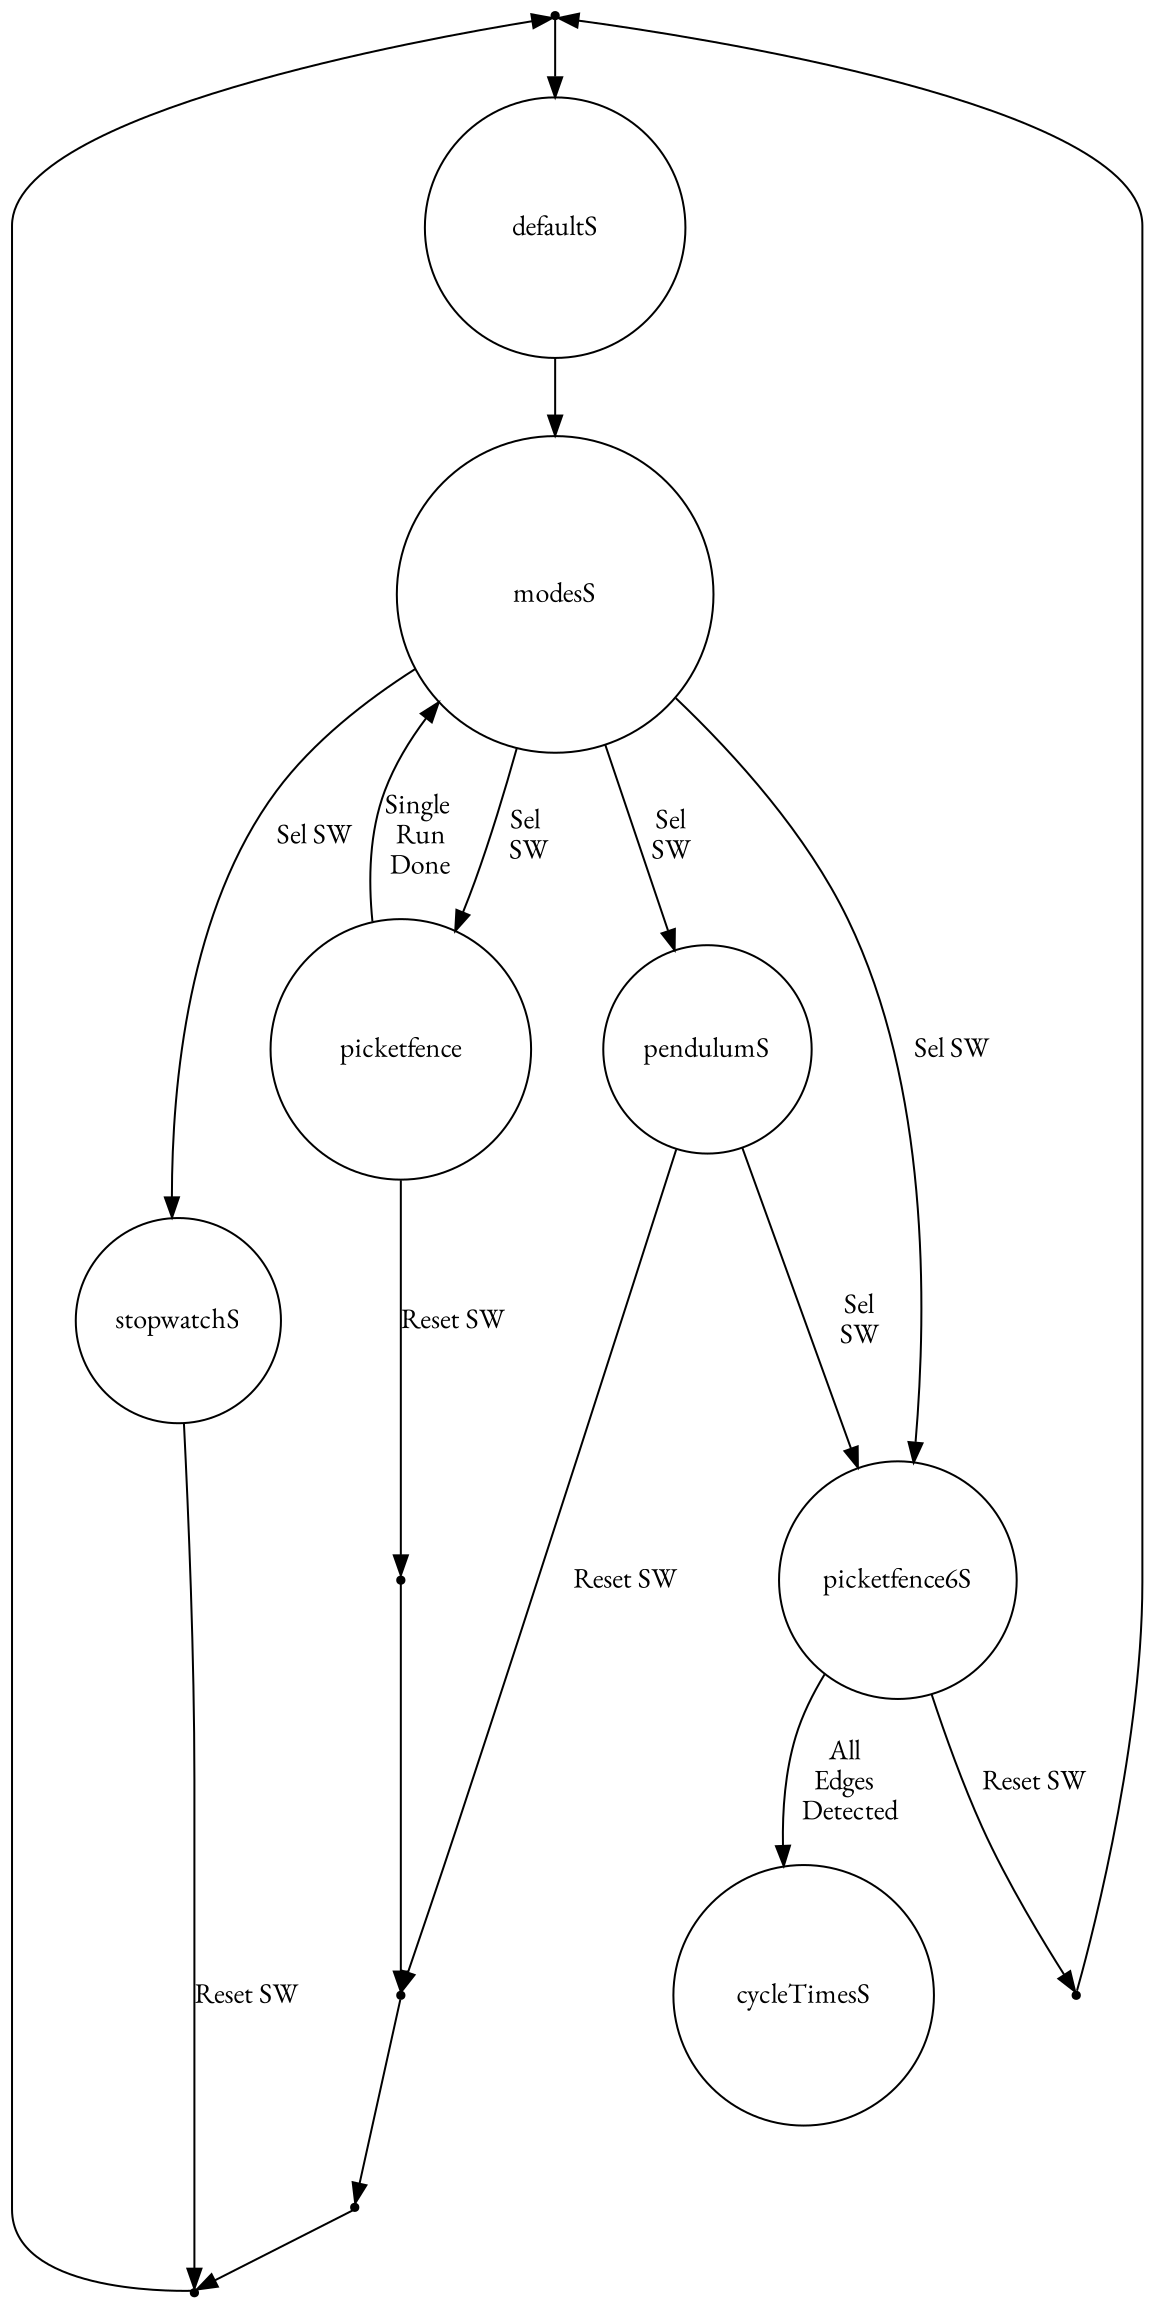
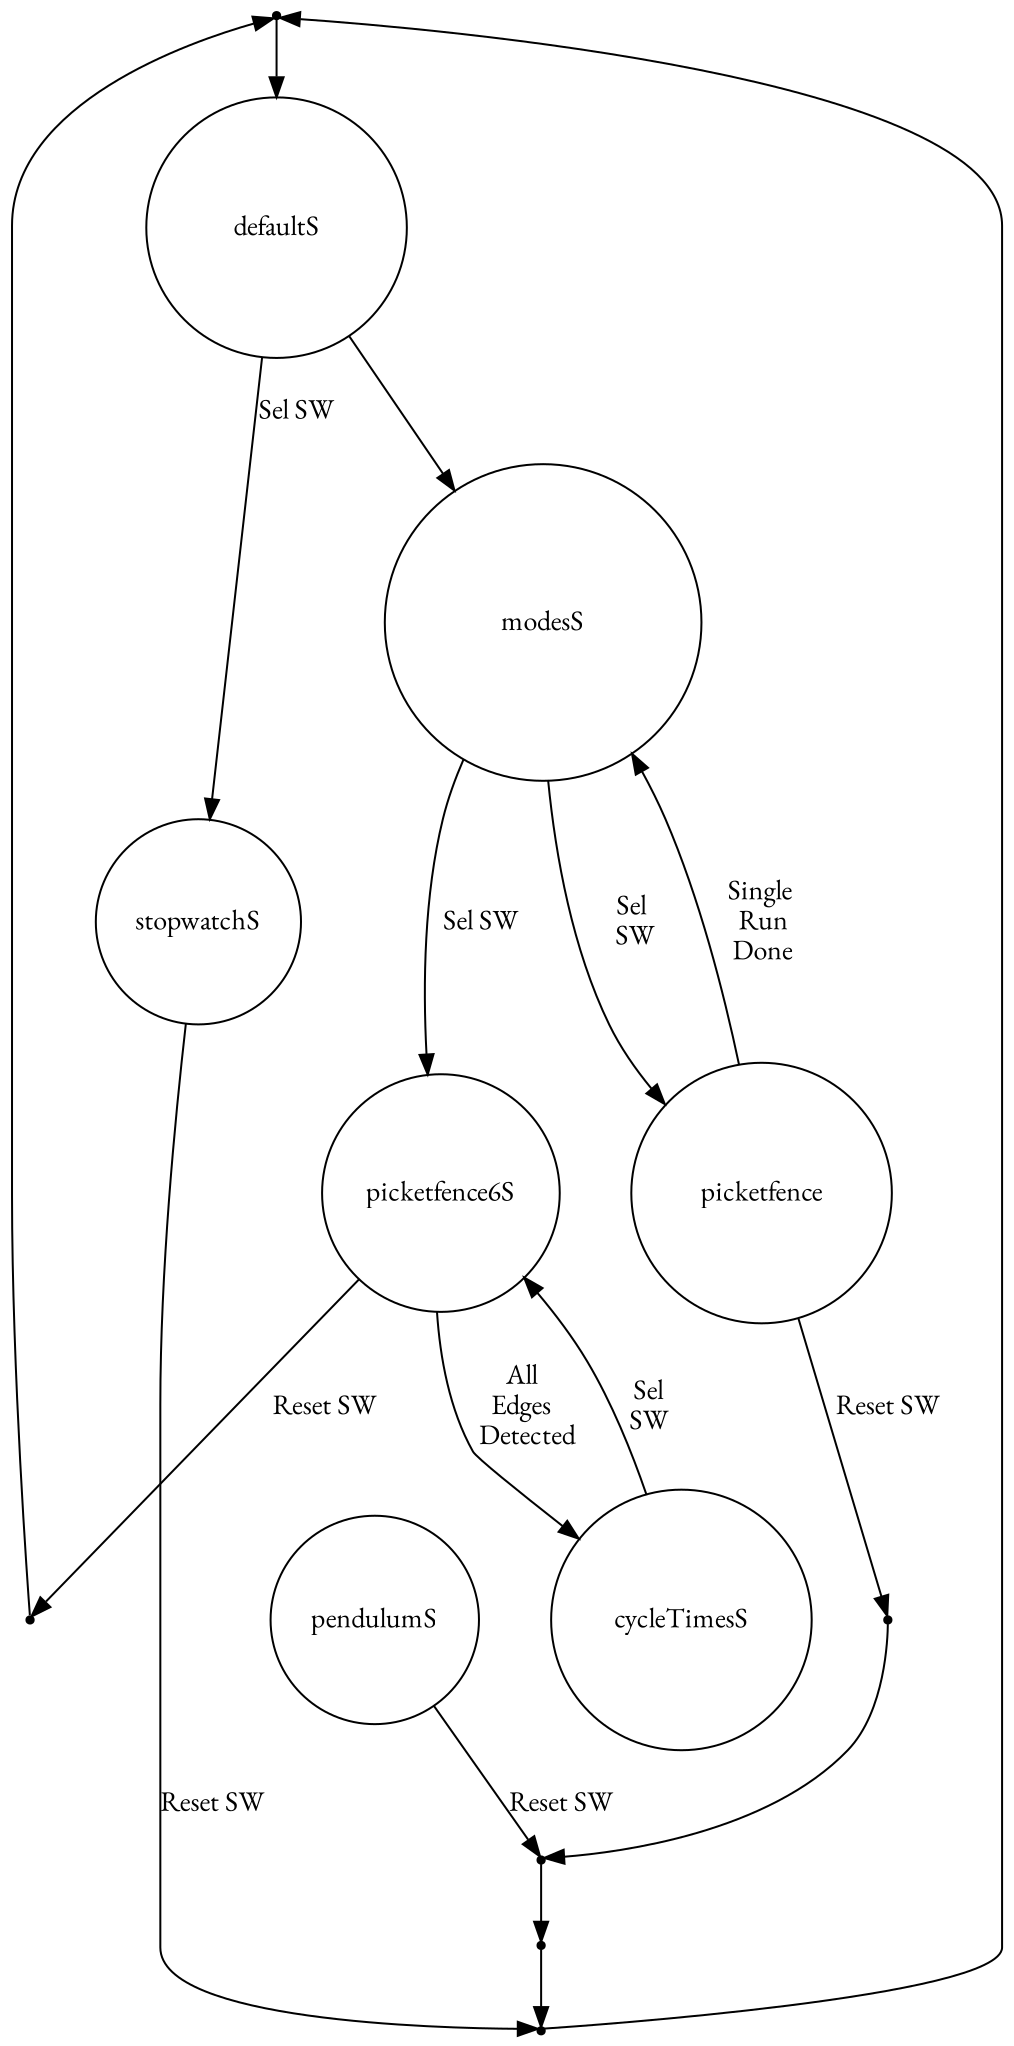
edge "modesS" -> "pendulumS": removed, label "Sel SW"
edge "modesS" -> "stopwatchS": now "defaultS" -> "stopwatchS"
edge "pendulumS" -> "picketfence6S": now "cycleTimesS" -> "picketfence6S"
